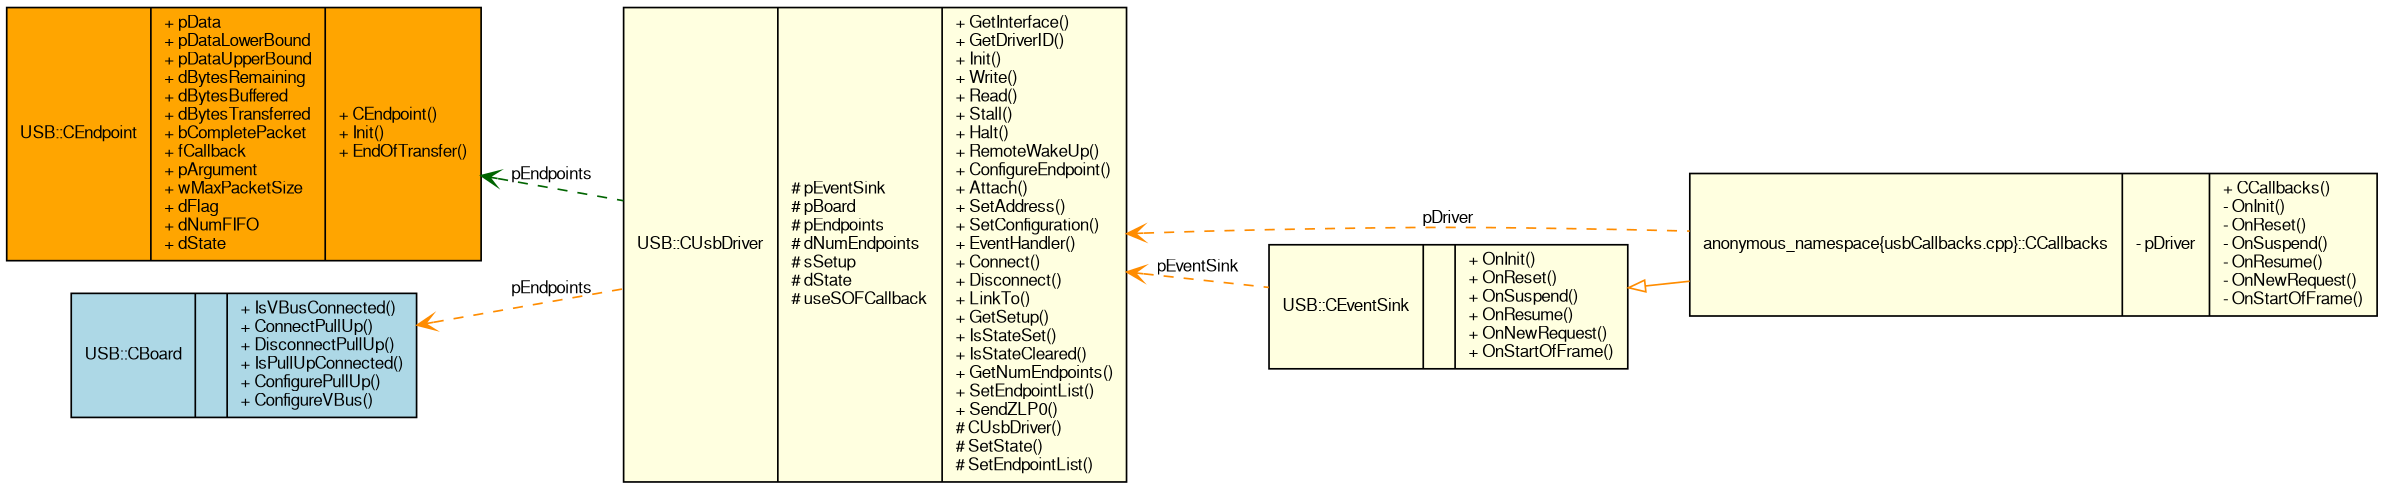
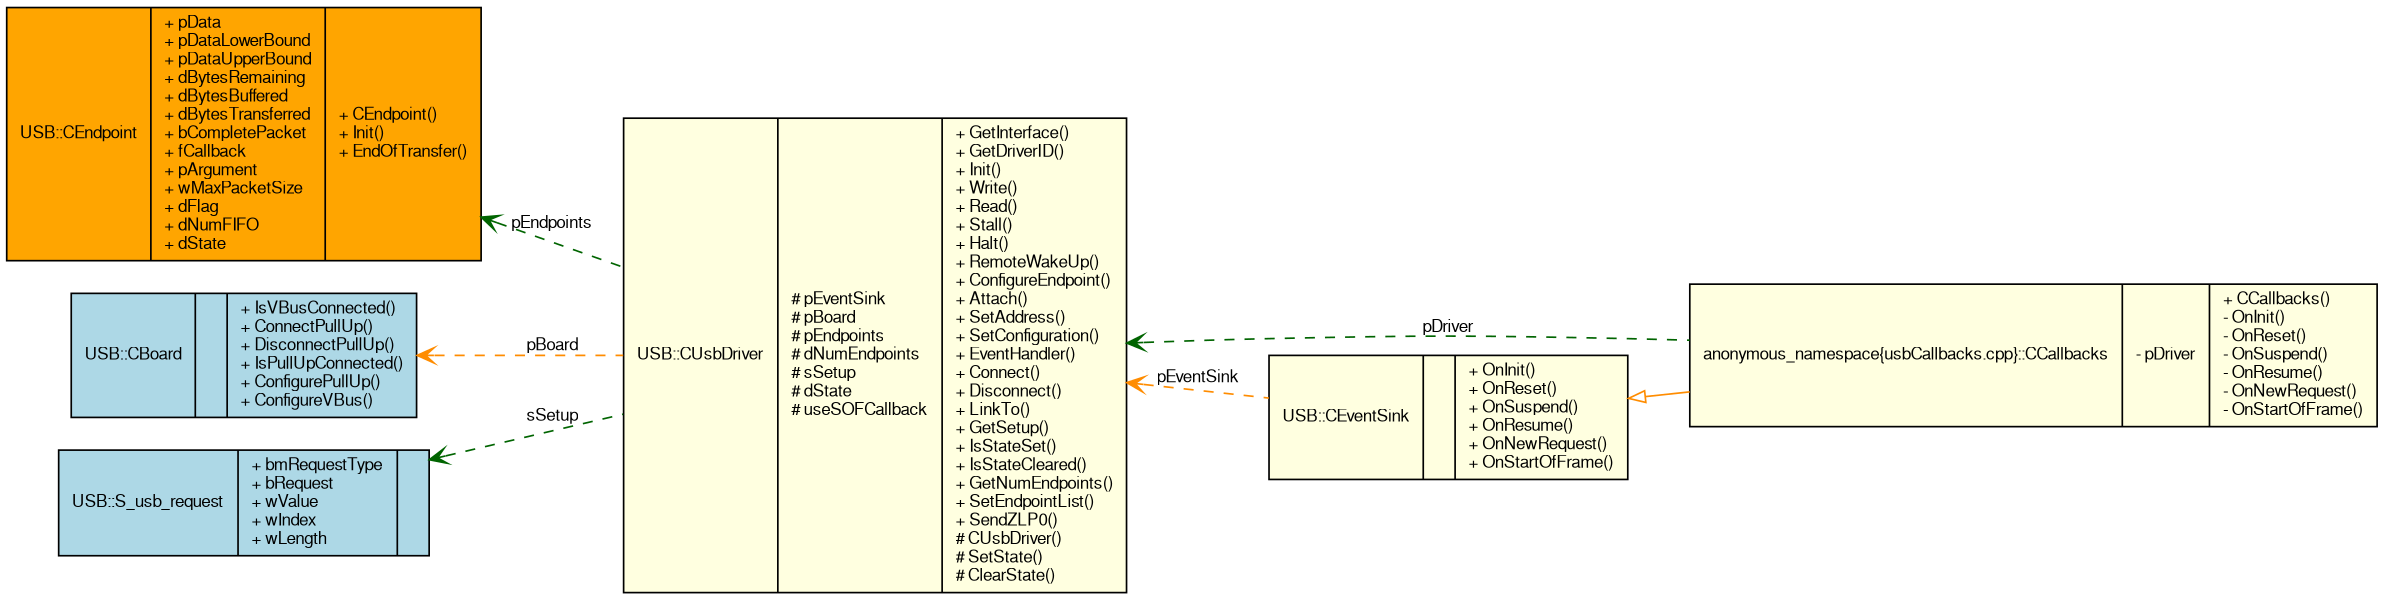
edge "anonymous_namespace{usbCallbacks.cpp}::CCallbacks" -> "USB::CUsbDriver": color darkorange -> darkgreen
edge "USB::CUsbDriver" -> "USB::CBoard": label "pEndpoints" -> "pBoard"
node "USB::CUsbDriver": text "# SetEndpointList()" -> "# ClearState()"
node "USB::S_usb_request": added
